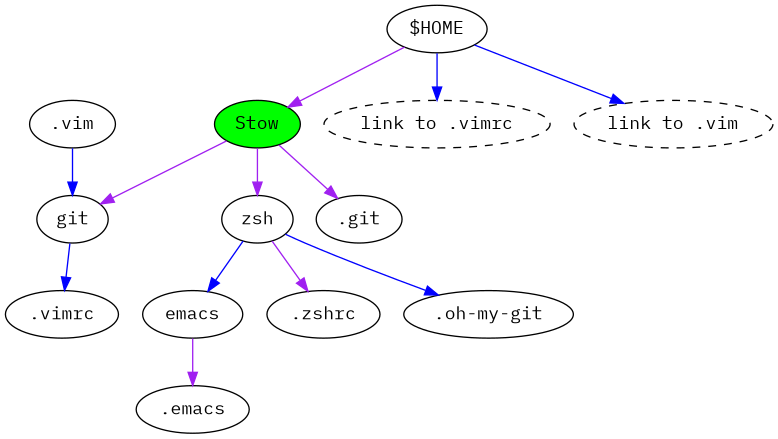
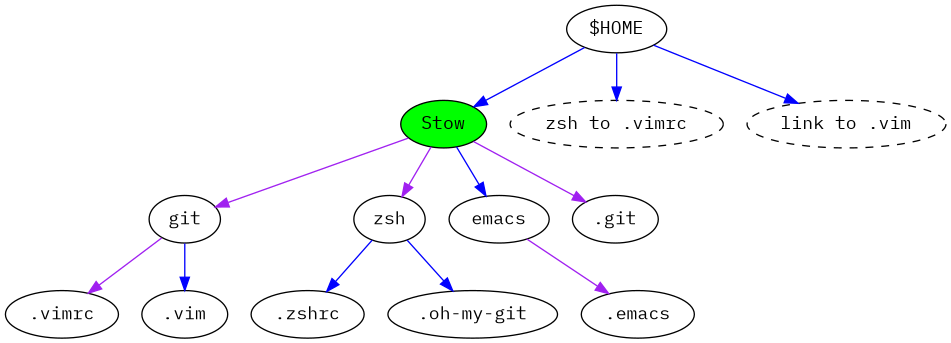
edge "$HOME" -> "Stow": color purple -> blue
node "link to .vimrc": label "link to .vimrc" -> "zsh to .vimrc"
edge ".vim" -> "git": reversed
edge "git" -> ".vimrc": color blue -> purple
edge "zsh" -> "emacs": now "Stow" -> "emacs"
edge "zsh" -> ".zshrc": color purple -> blue
